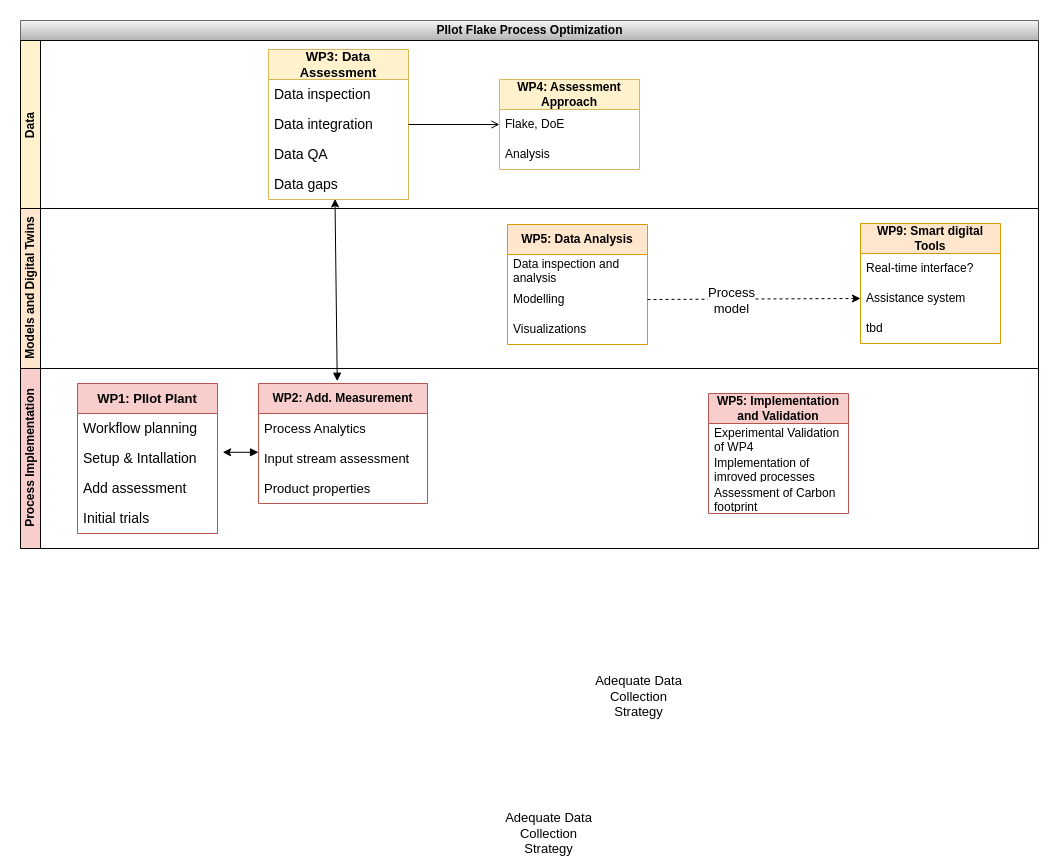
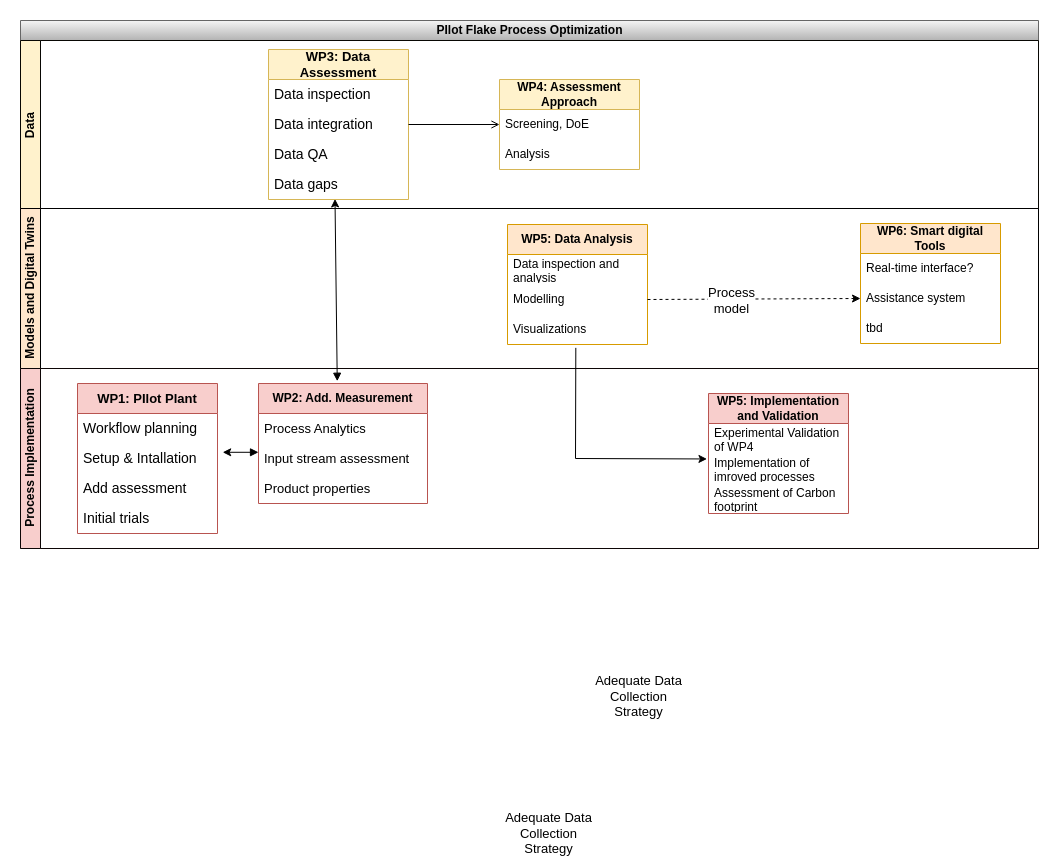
node "Flake, DoE": label "Flake, DoE" -> "Screening, DoE"
node "WP9: Smart digital Tools": label "WP9: Smart digital Tools" -> "WP6: Smart digital Tools"
edge "Visualizations" -> "Implementation of imroved processes": added
